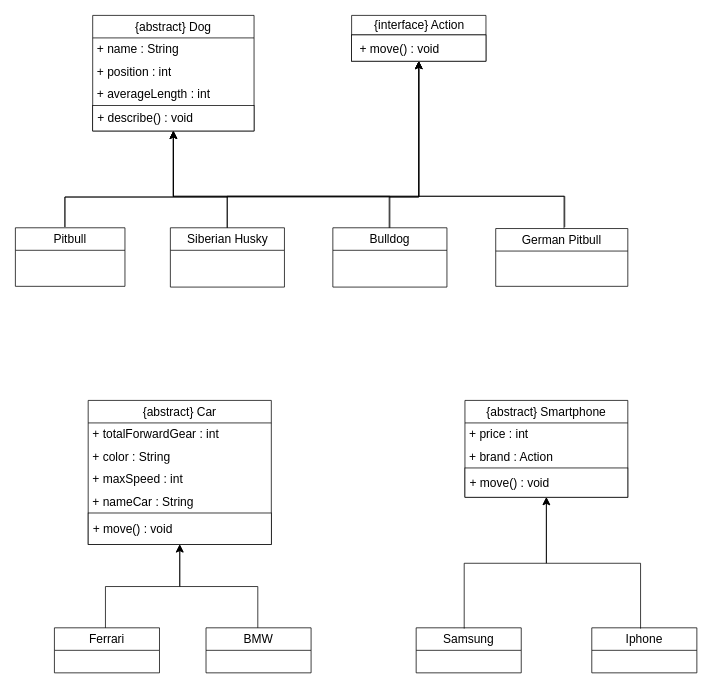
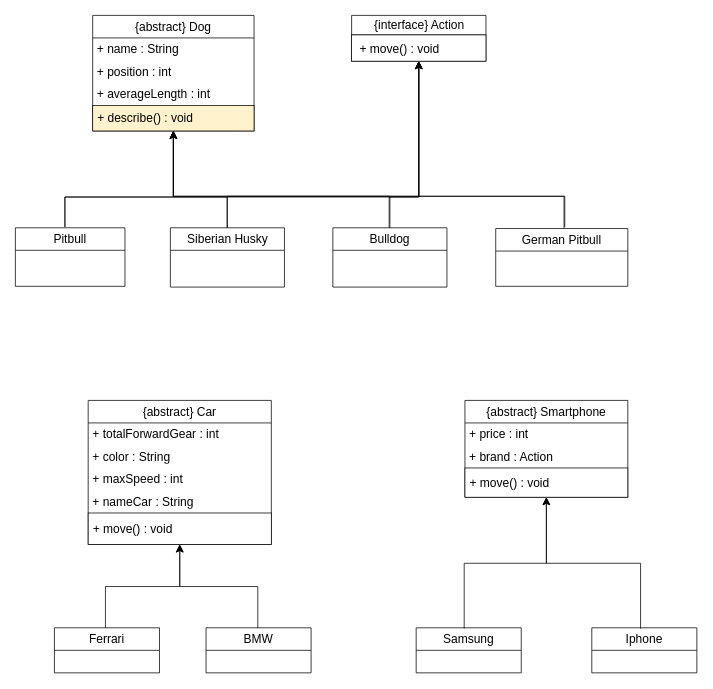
node "+ describe() : void": fillcolor #ffffff -> #fff2cc
